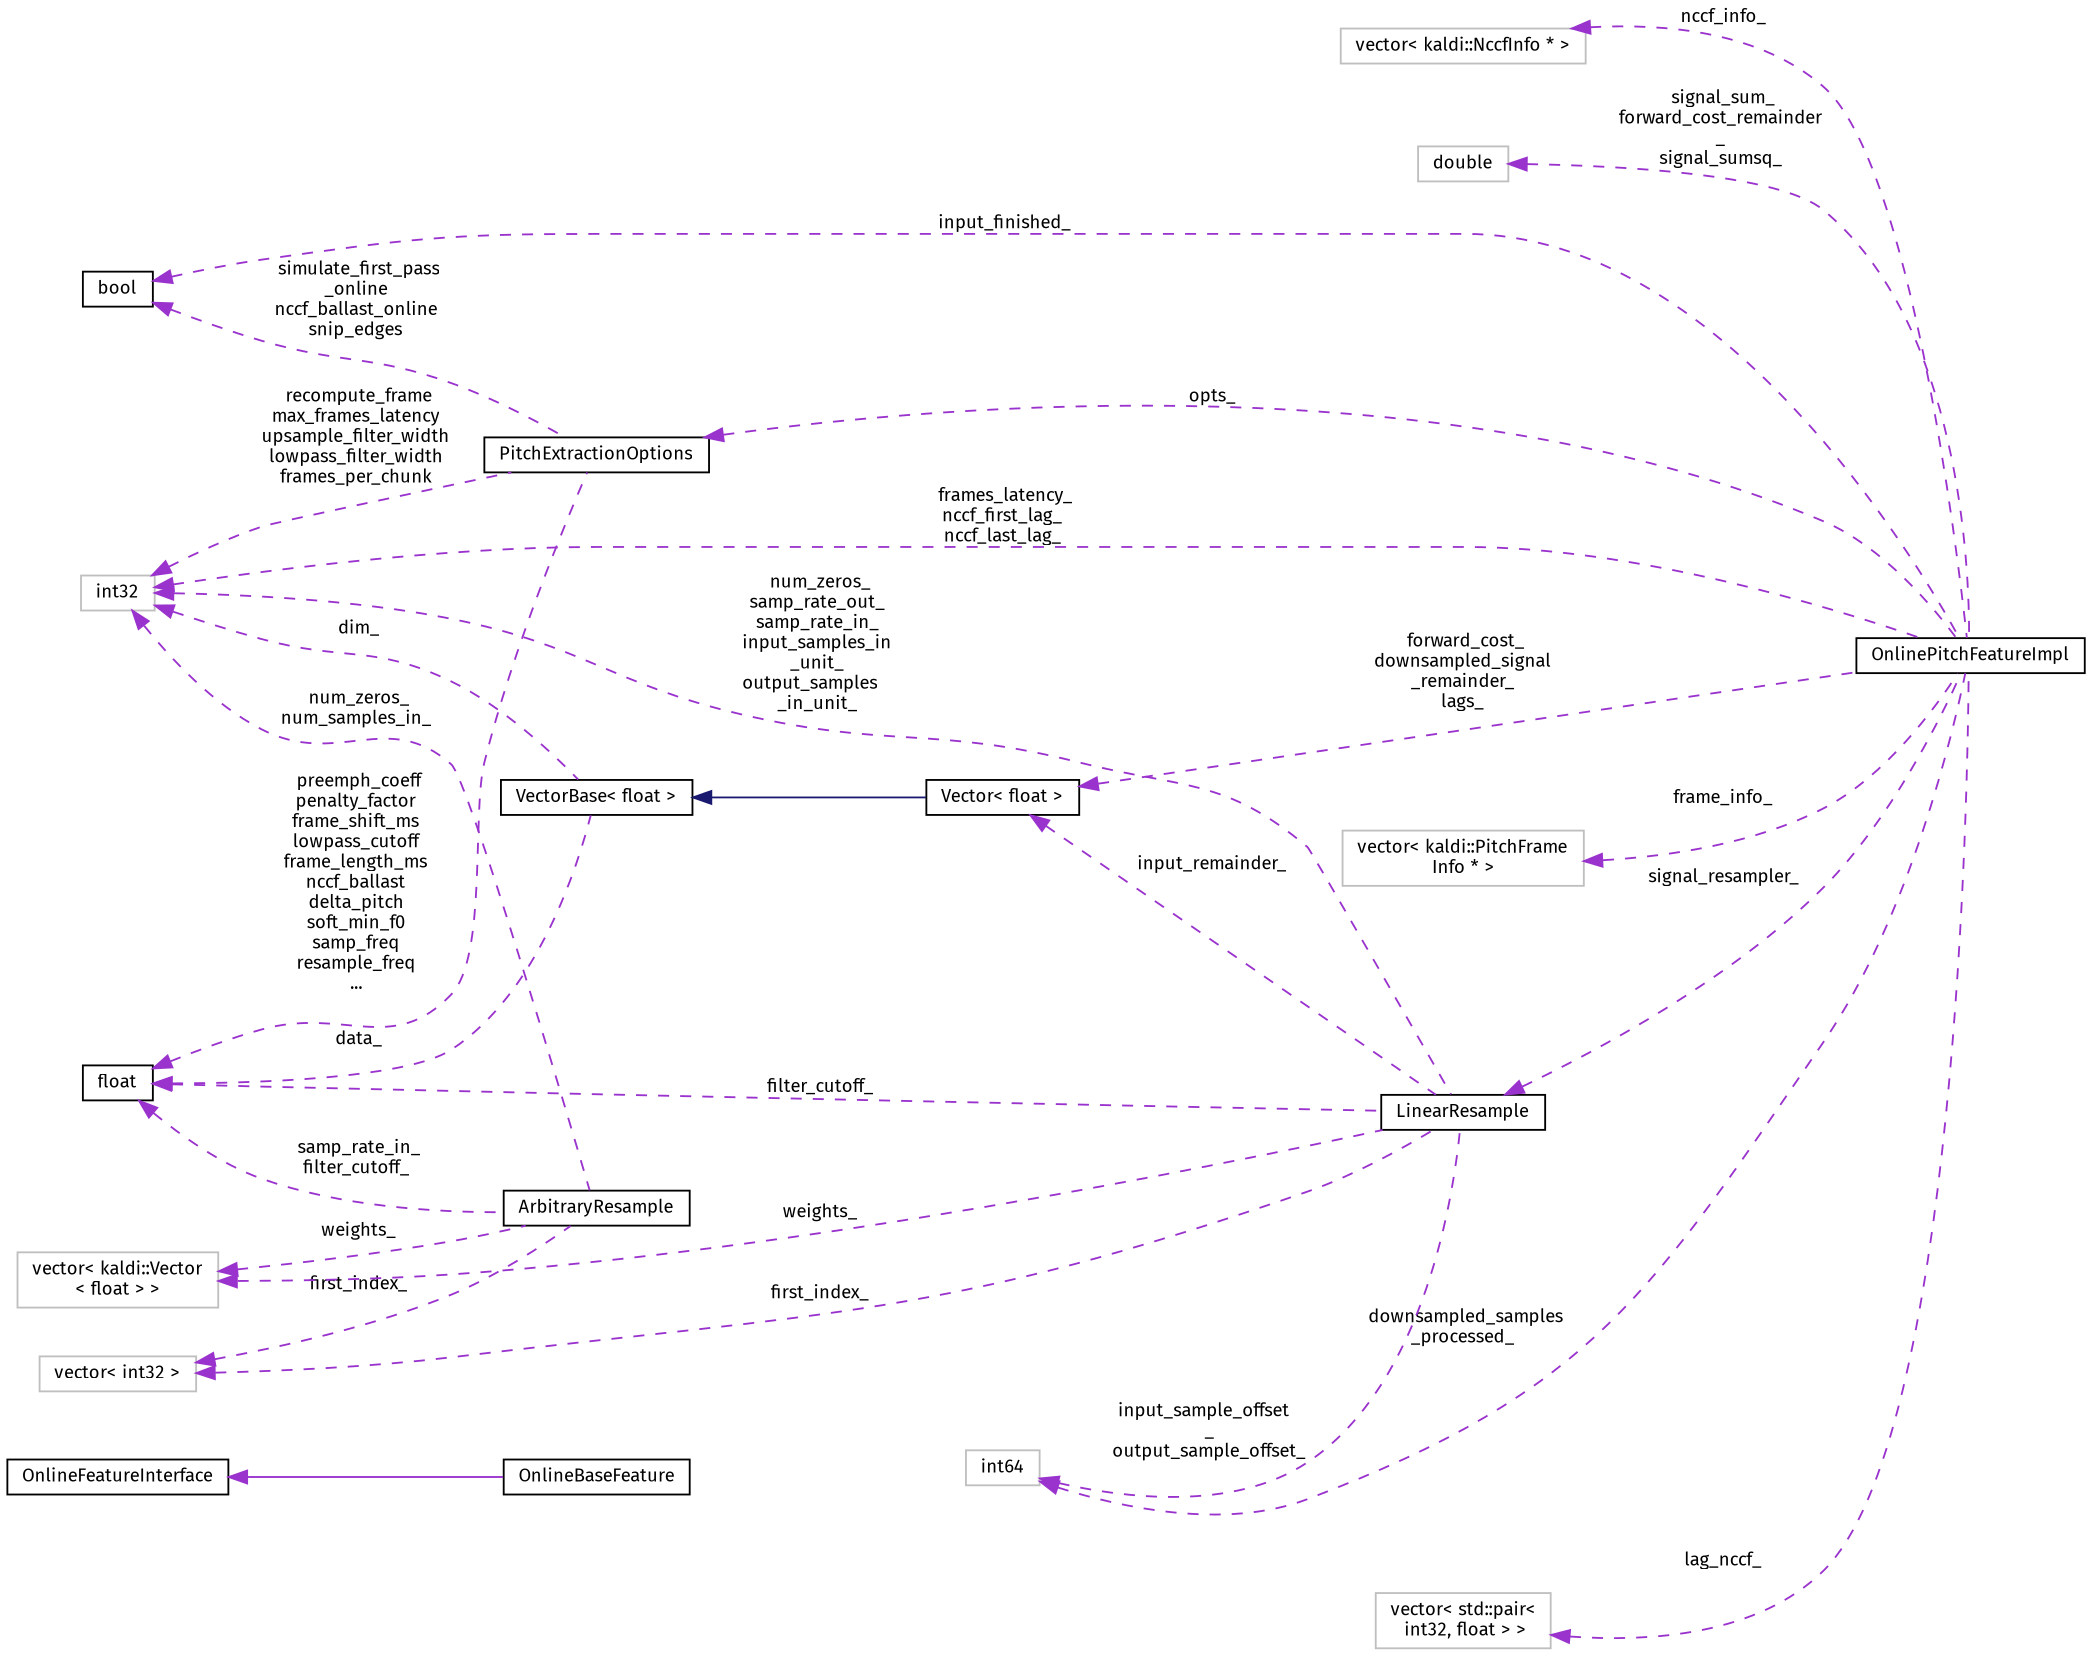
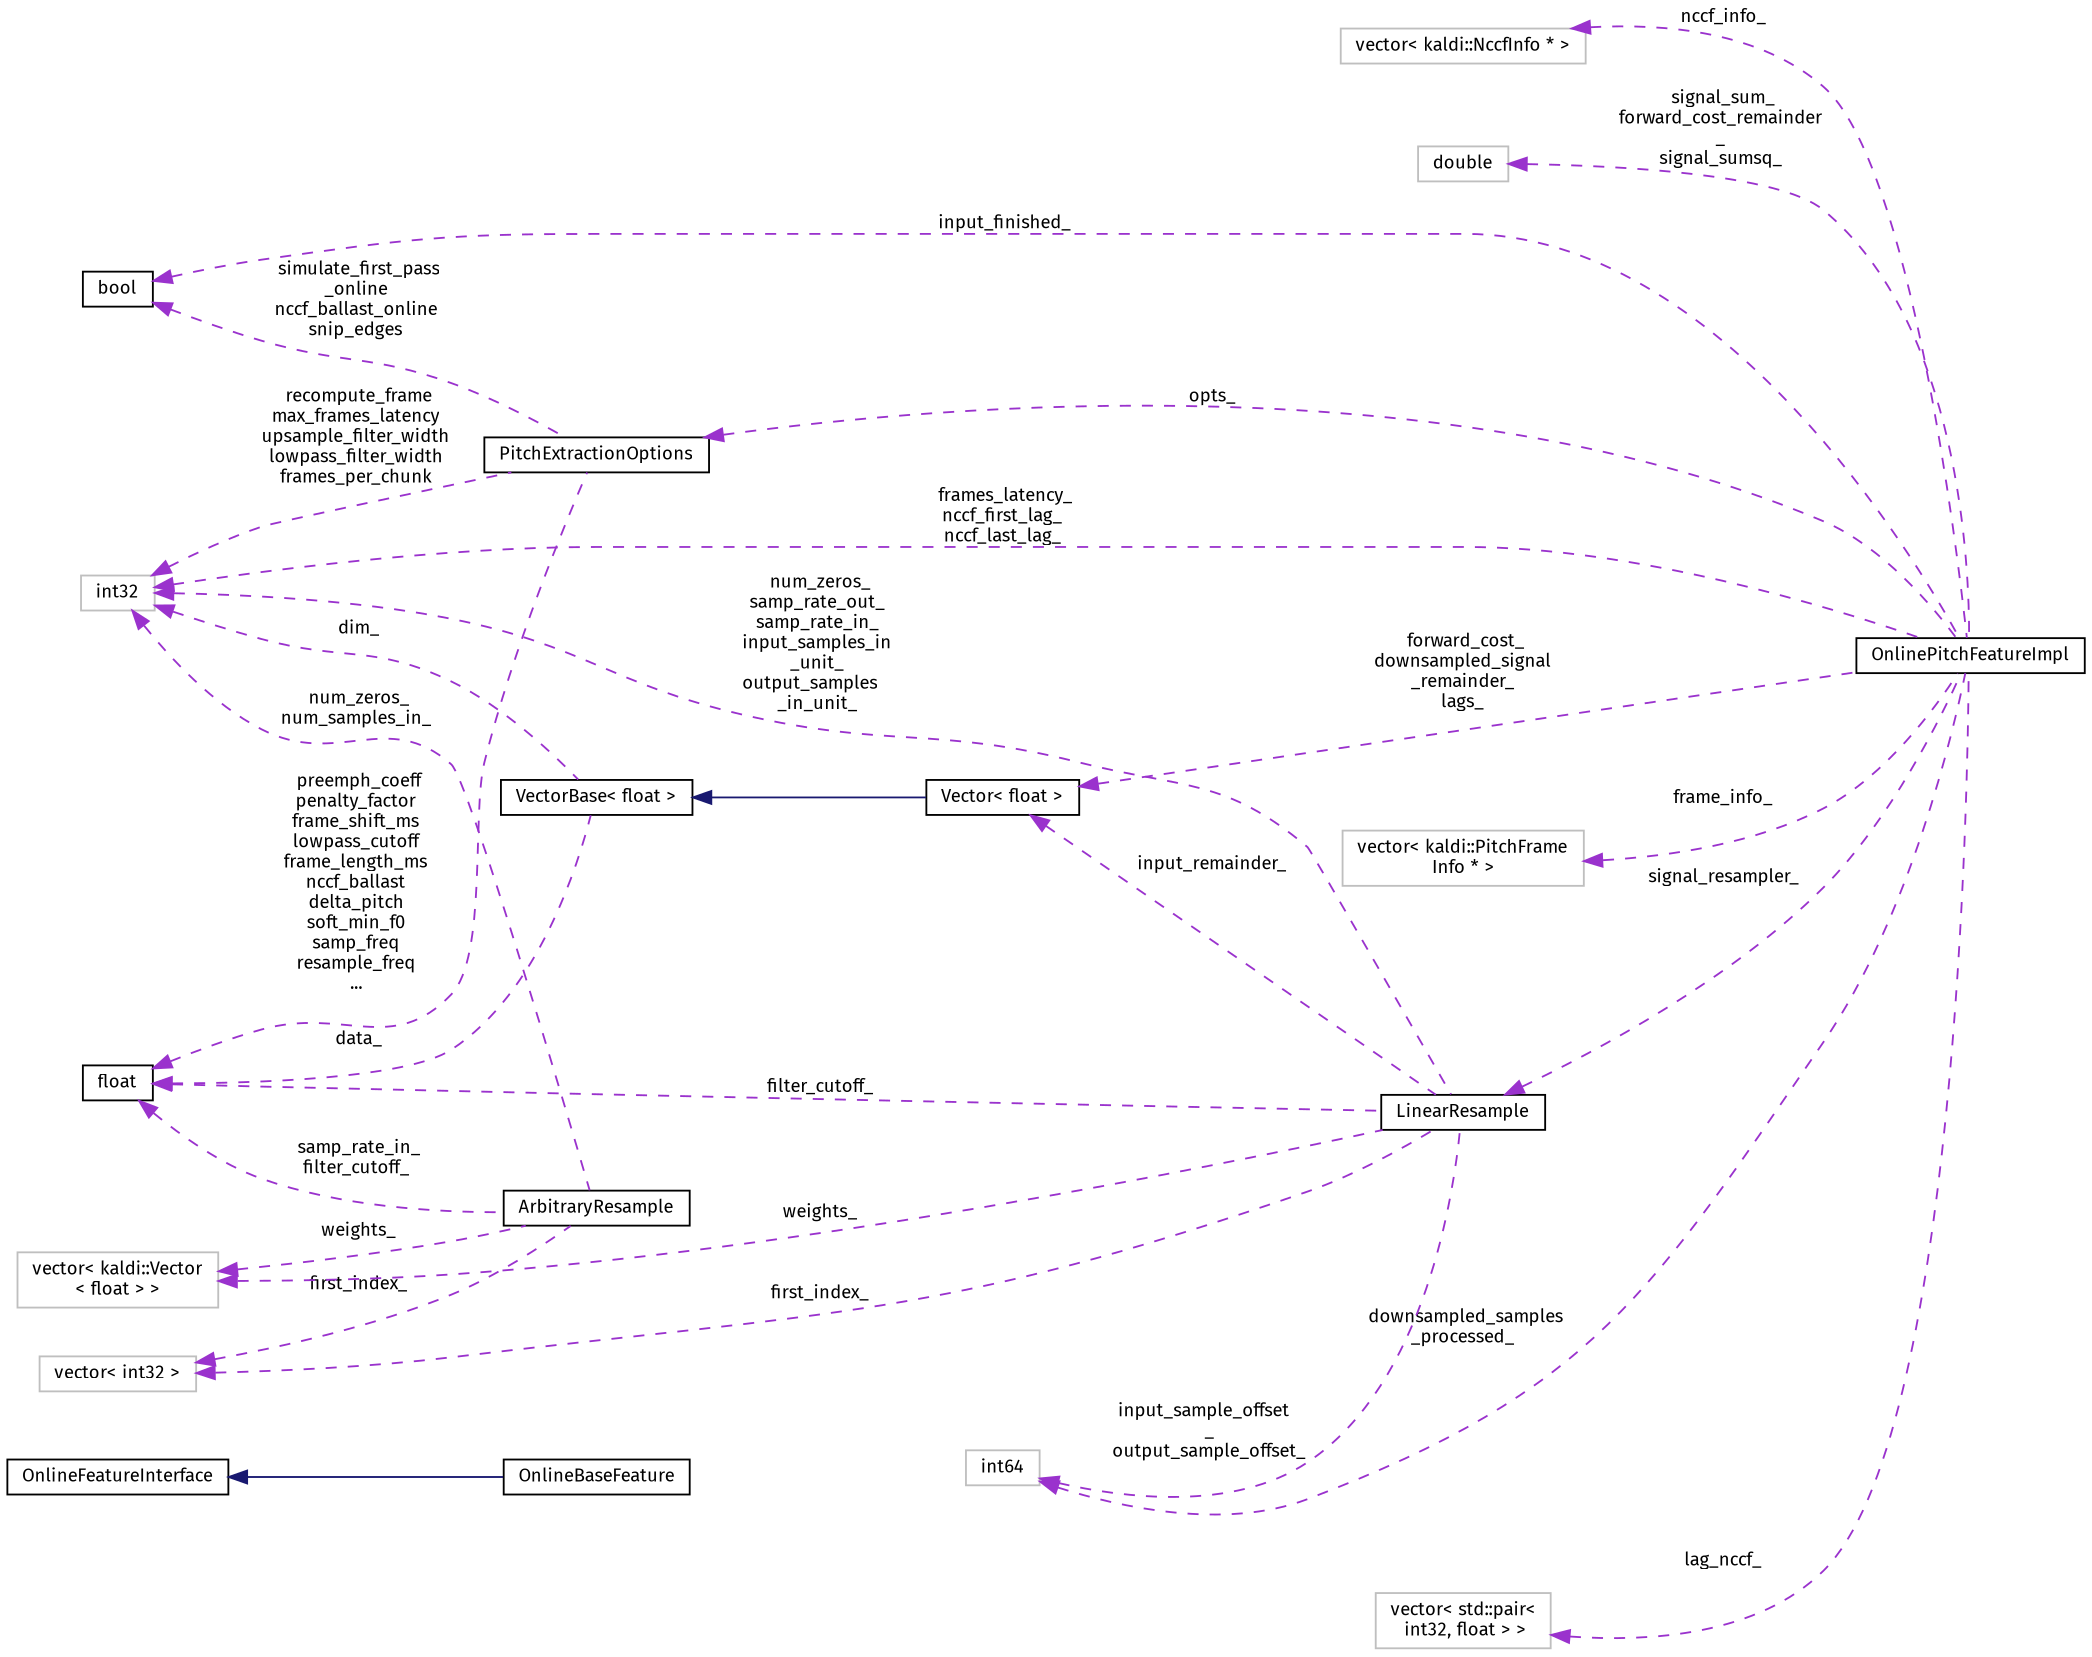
edge "OnlineBaseFeature" -> "OnlineFeatureInterface": color darkorchid3 -> midnightblue
